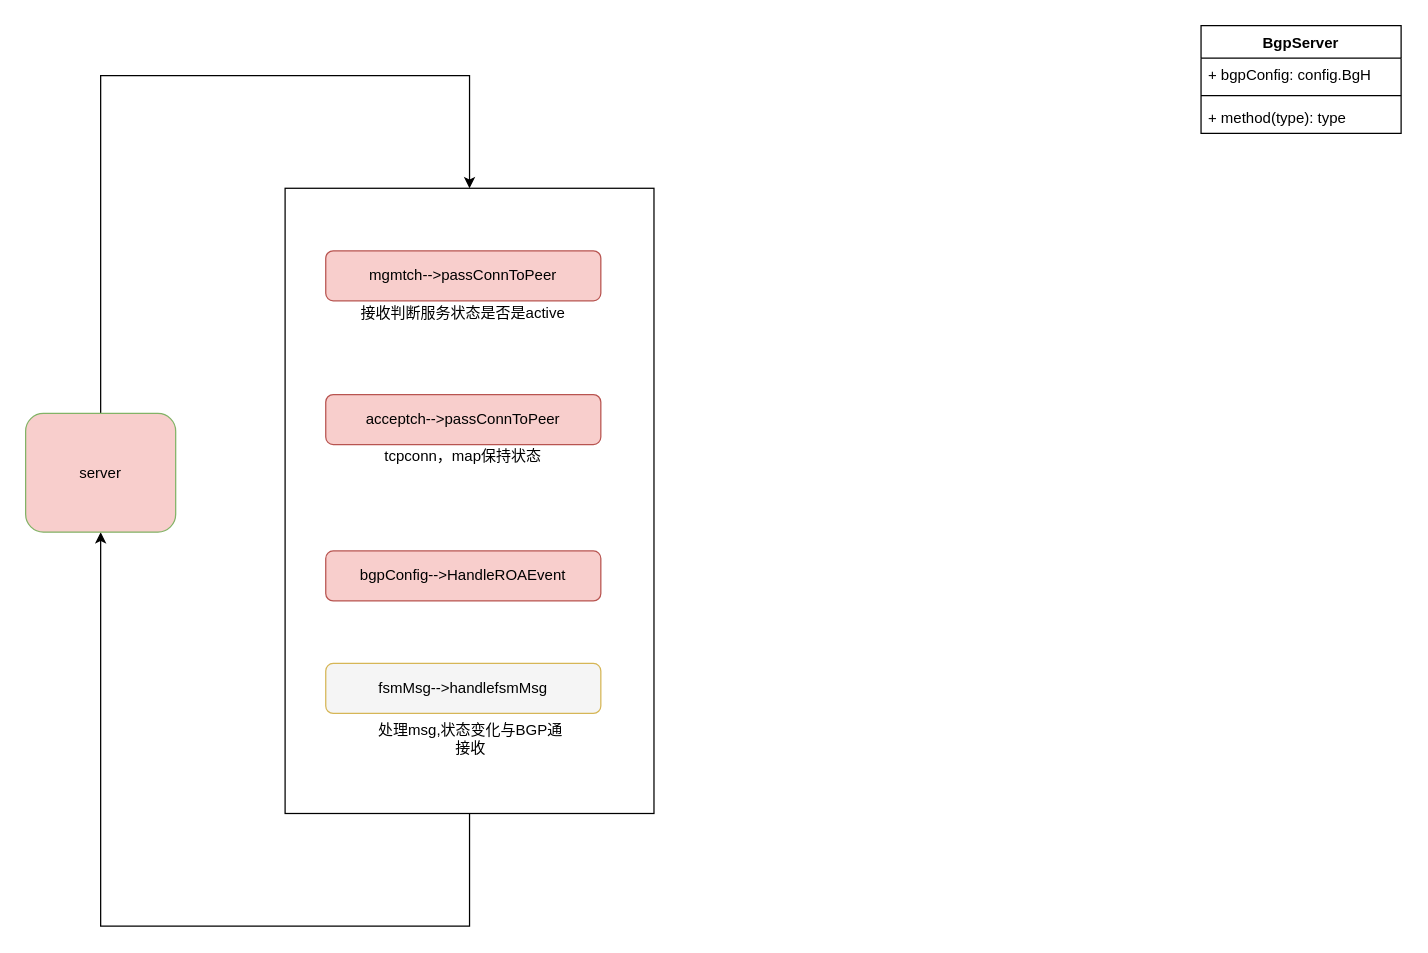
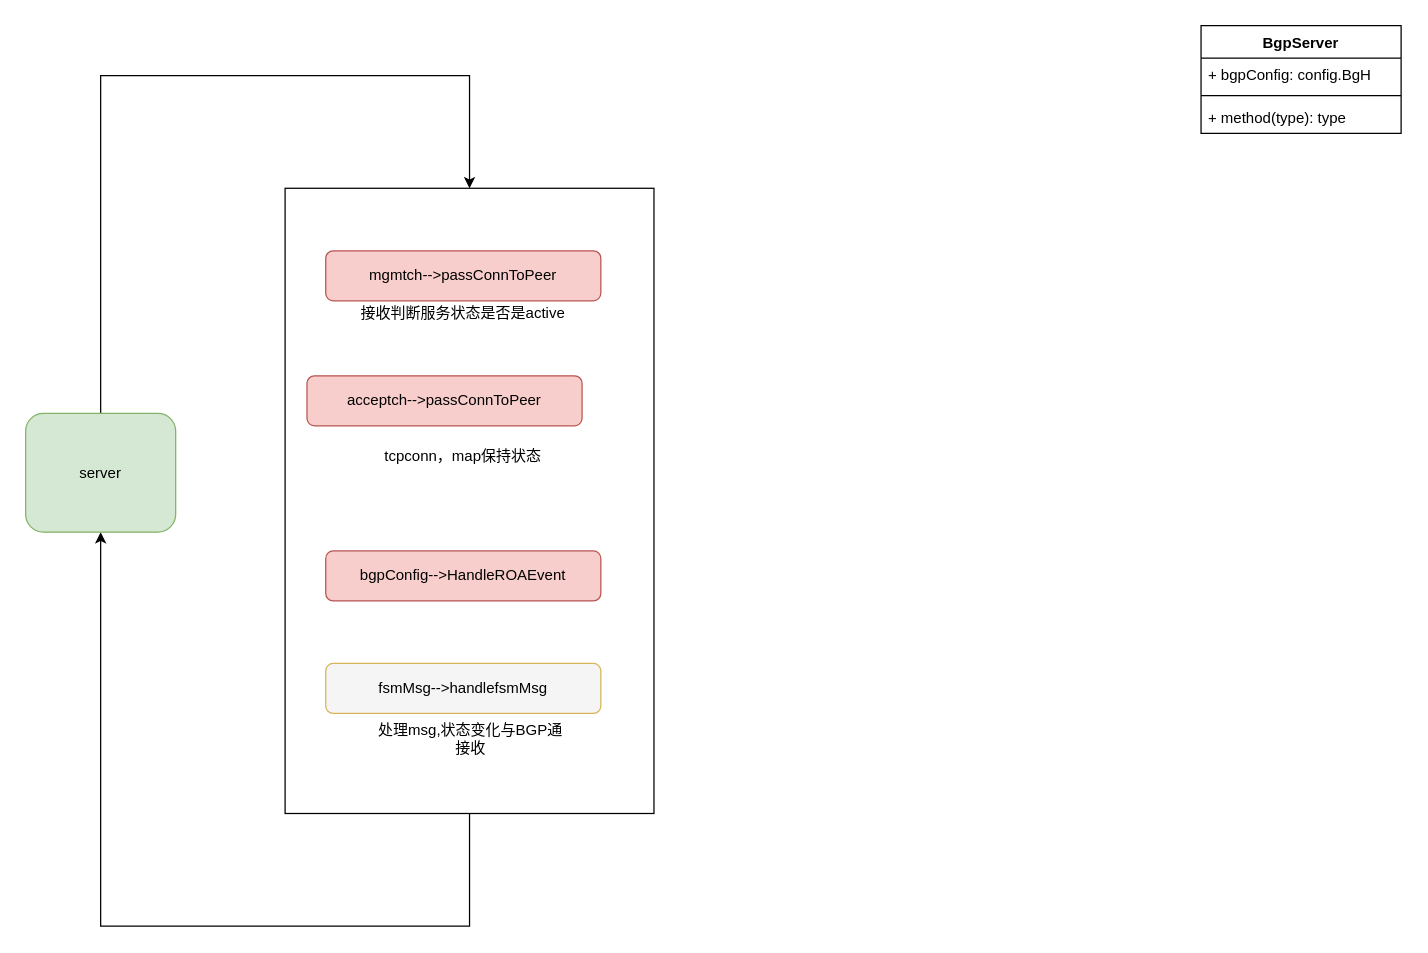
node "acceptch-->passConnToPeer": moved (463, 419) -> (444, 401)
node "server": fillcolor #f8cecc -> #d5e8d4
